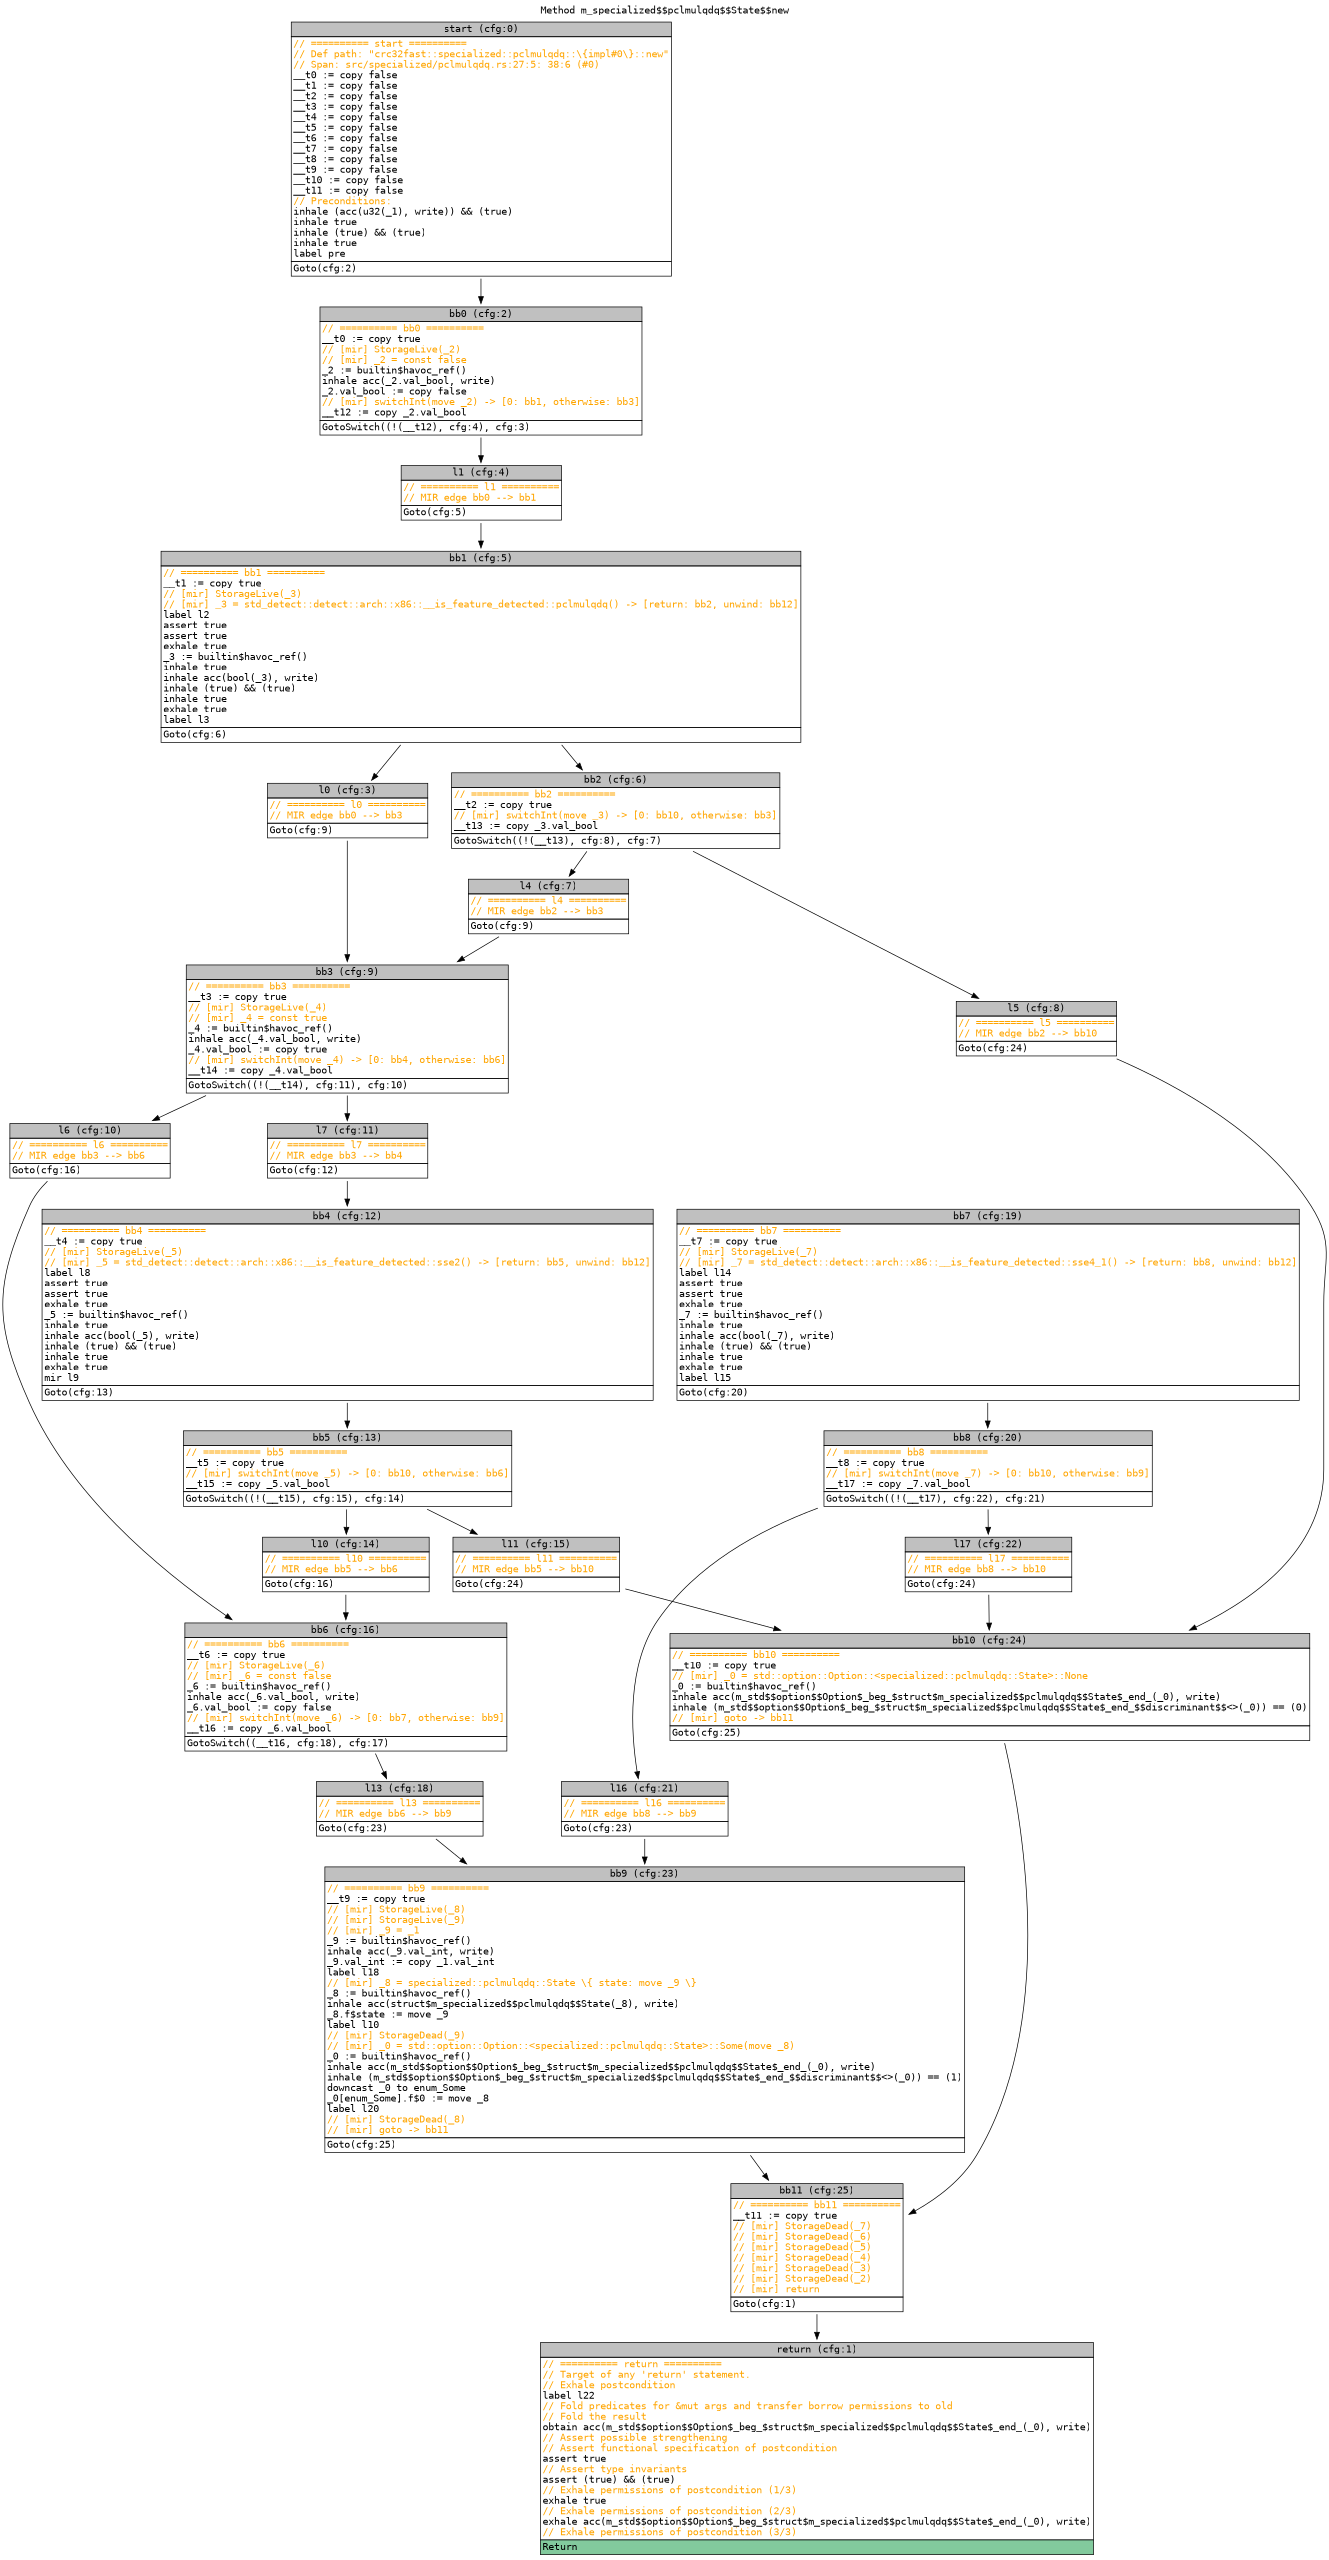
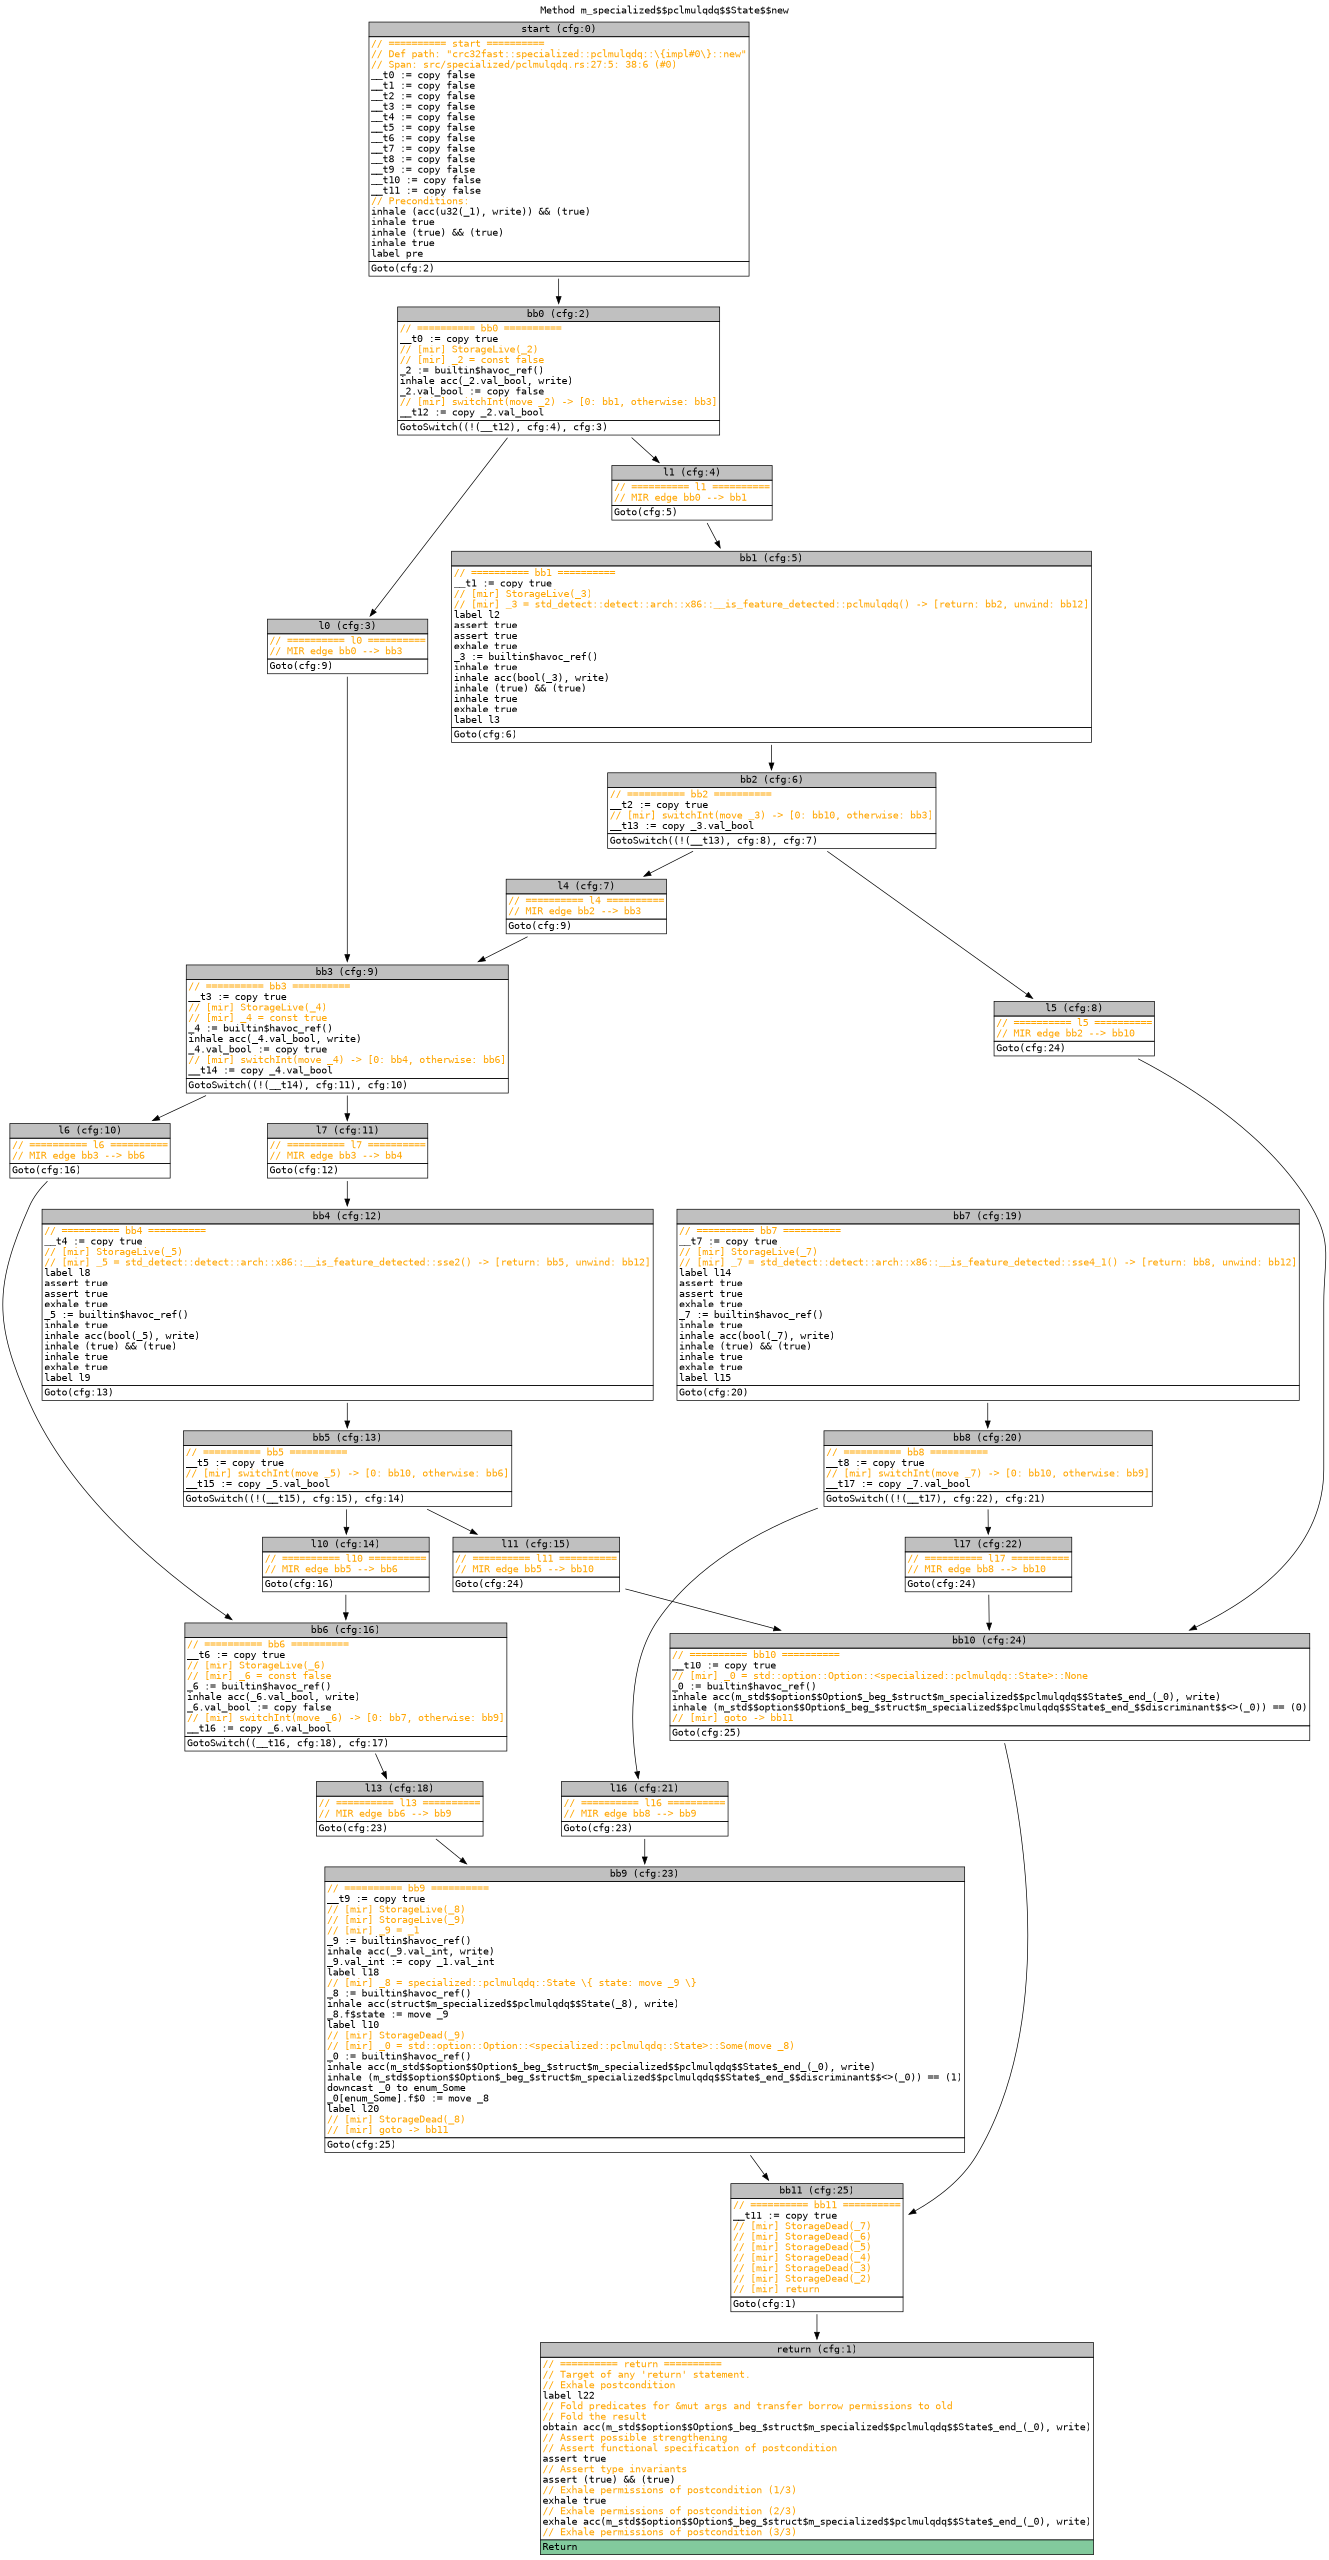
edge "bb1 (cfg:5)" -> "l0 (cfg:3)": now "bb0 (cfg:2)" -> "l0 (cfg:3)"
node "bb4 (cfg:12)": text "mir l9" -> "label l9"
